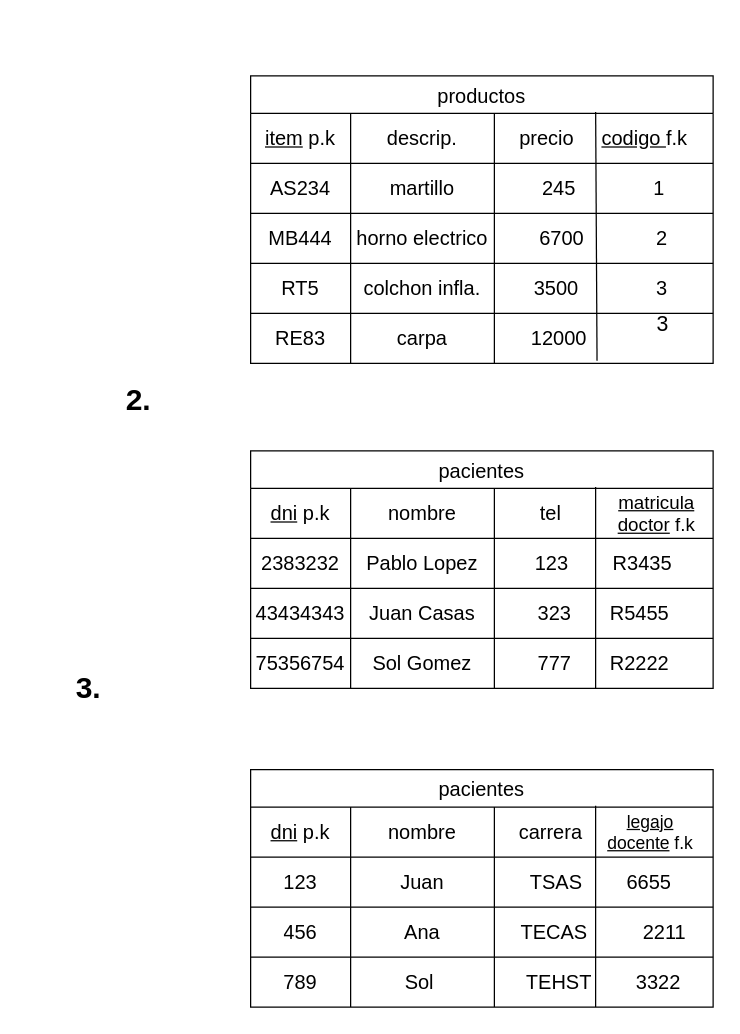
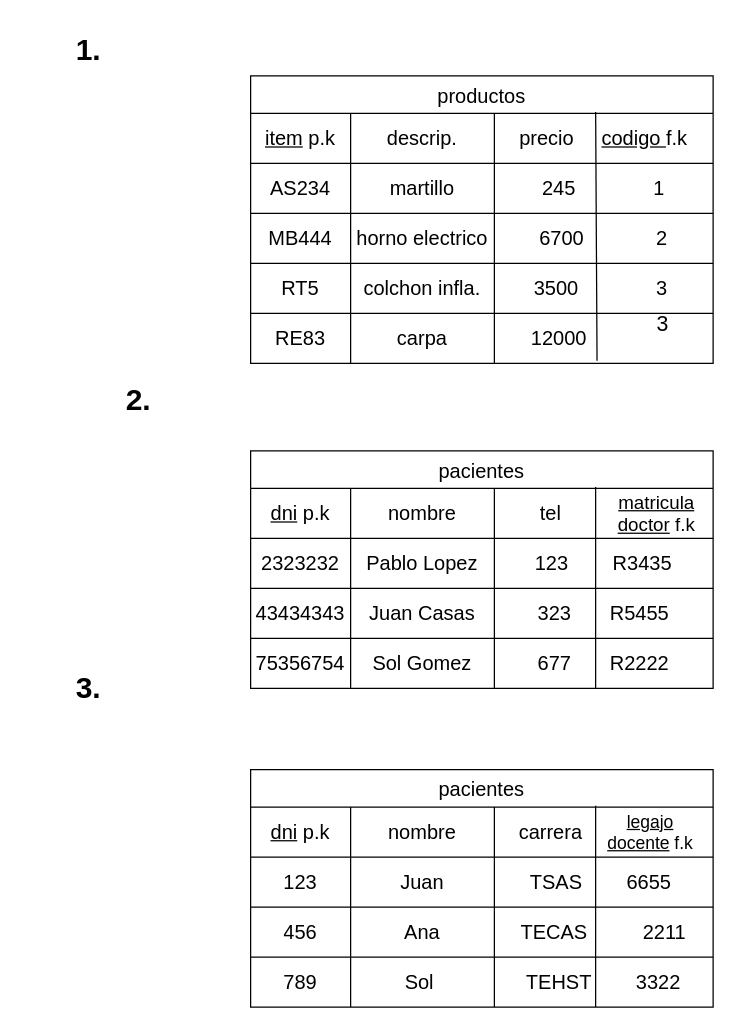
node "1.": added
node "2383232": label "2383232" -> "2323232"
node "777 R2222": label "777 R2222" -> "677 R2222"
